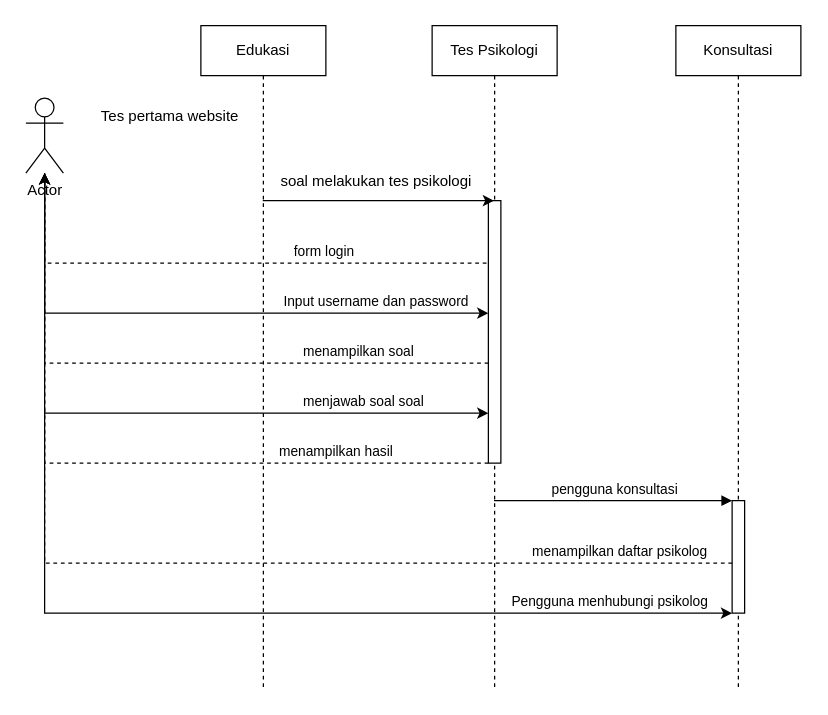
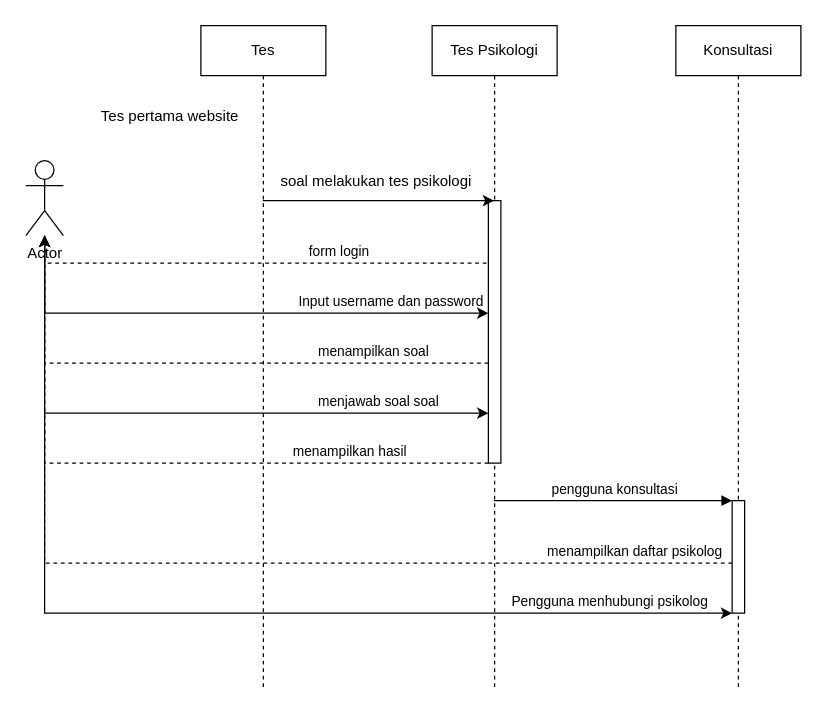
node "Edukasi": label "Edukasi" -> "Tes"
node "Actor": moved (44, 136) -> (44, 198)
